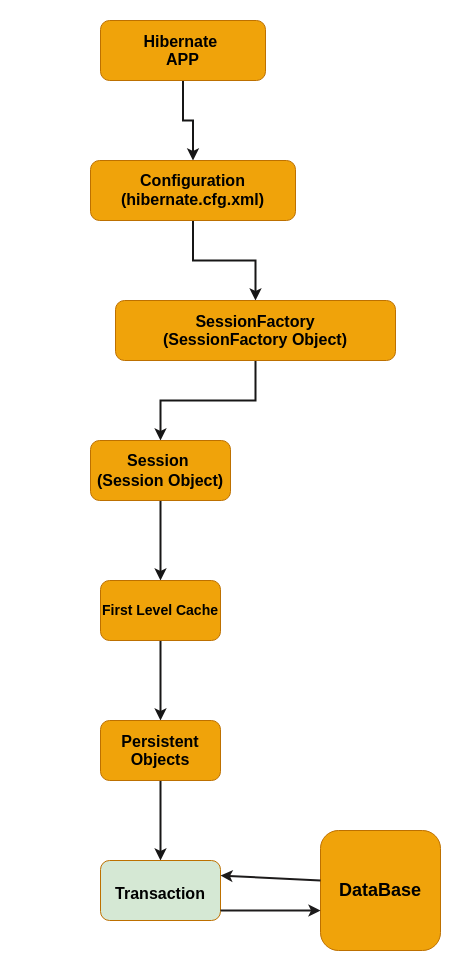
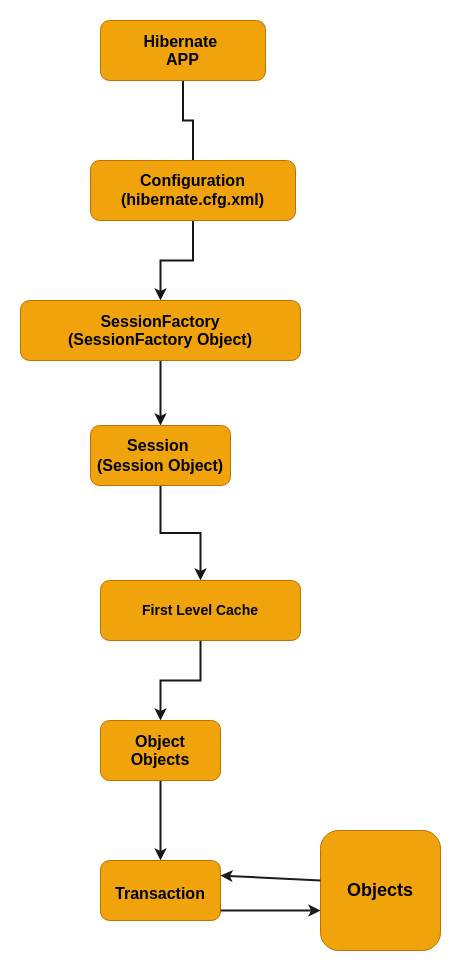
edge "Hibernate APP" -> "Configuration (hibernate.cfg.xml)": arrowhead classic -> none
node "SessionFactory (SessionFactory Object)": moved (256, 331) -> (161, 331)
node "Session (Session Object)": moved (161, 471) -> (161, 456)
node "First Level Cache": size 120x60 -> 200x60
node "Persistent Objects": label "Persistent Objects" -> "Object Objects"
node "Transaction": fillcolor #d5e8d4 -> #f0a30a
node "DataBase": label "DataBase" -> "Objects"
